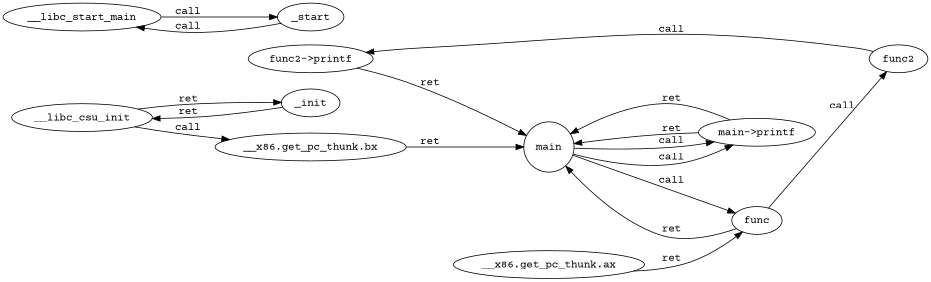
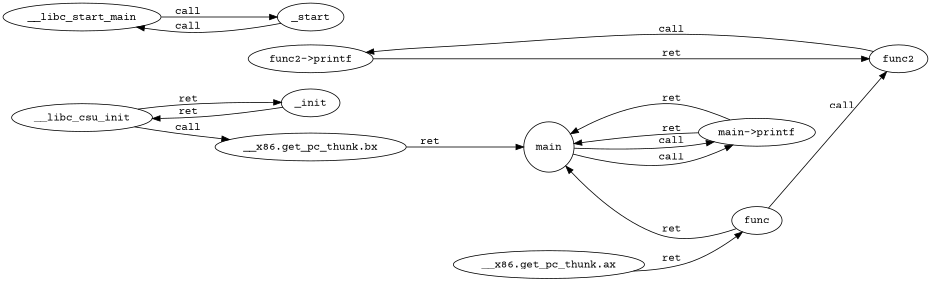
edge "func2->printf" -> "main": now "func2->printf" -> "func2"
edge "main" -> "func": removed, label "call"
